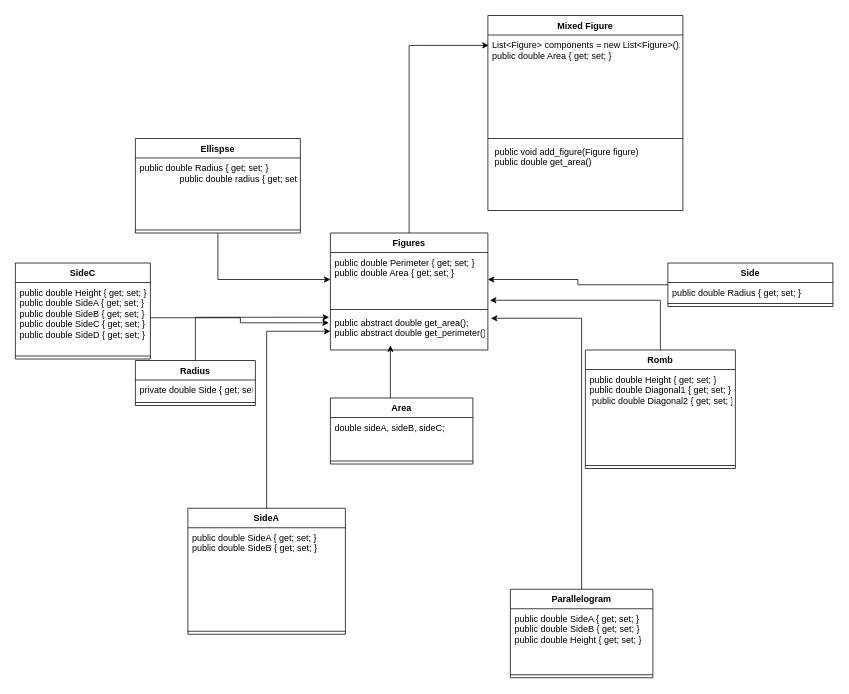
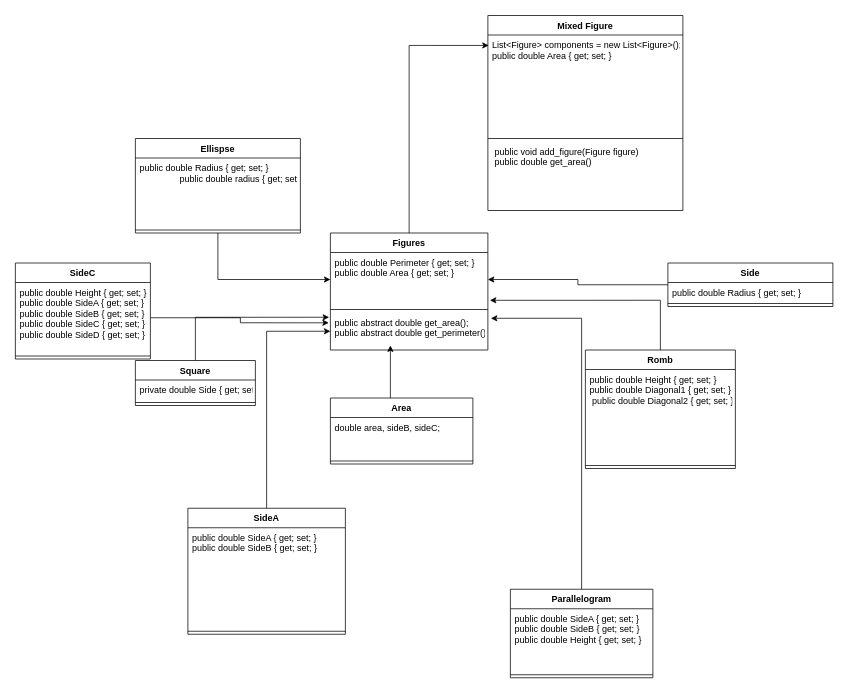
node "Radius": label "Radius" -> "Square"
node "double sideA, sideB, sideC;": label "double sideA, sideB, sideC;" -> "double area, sideB, sideC;"
